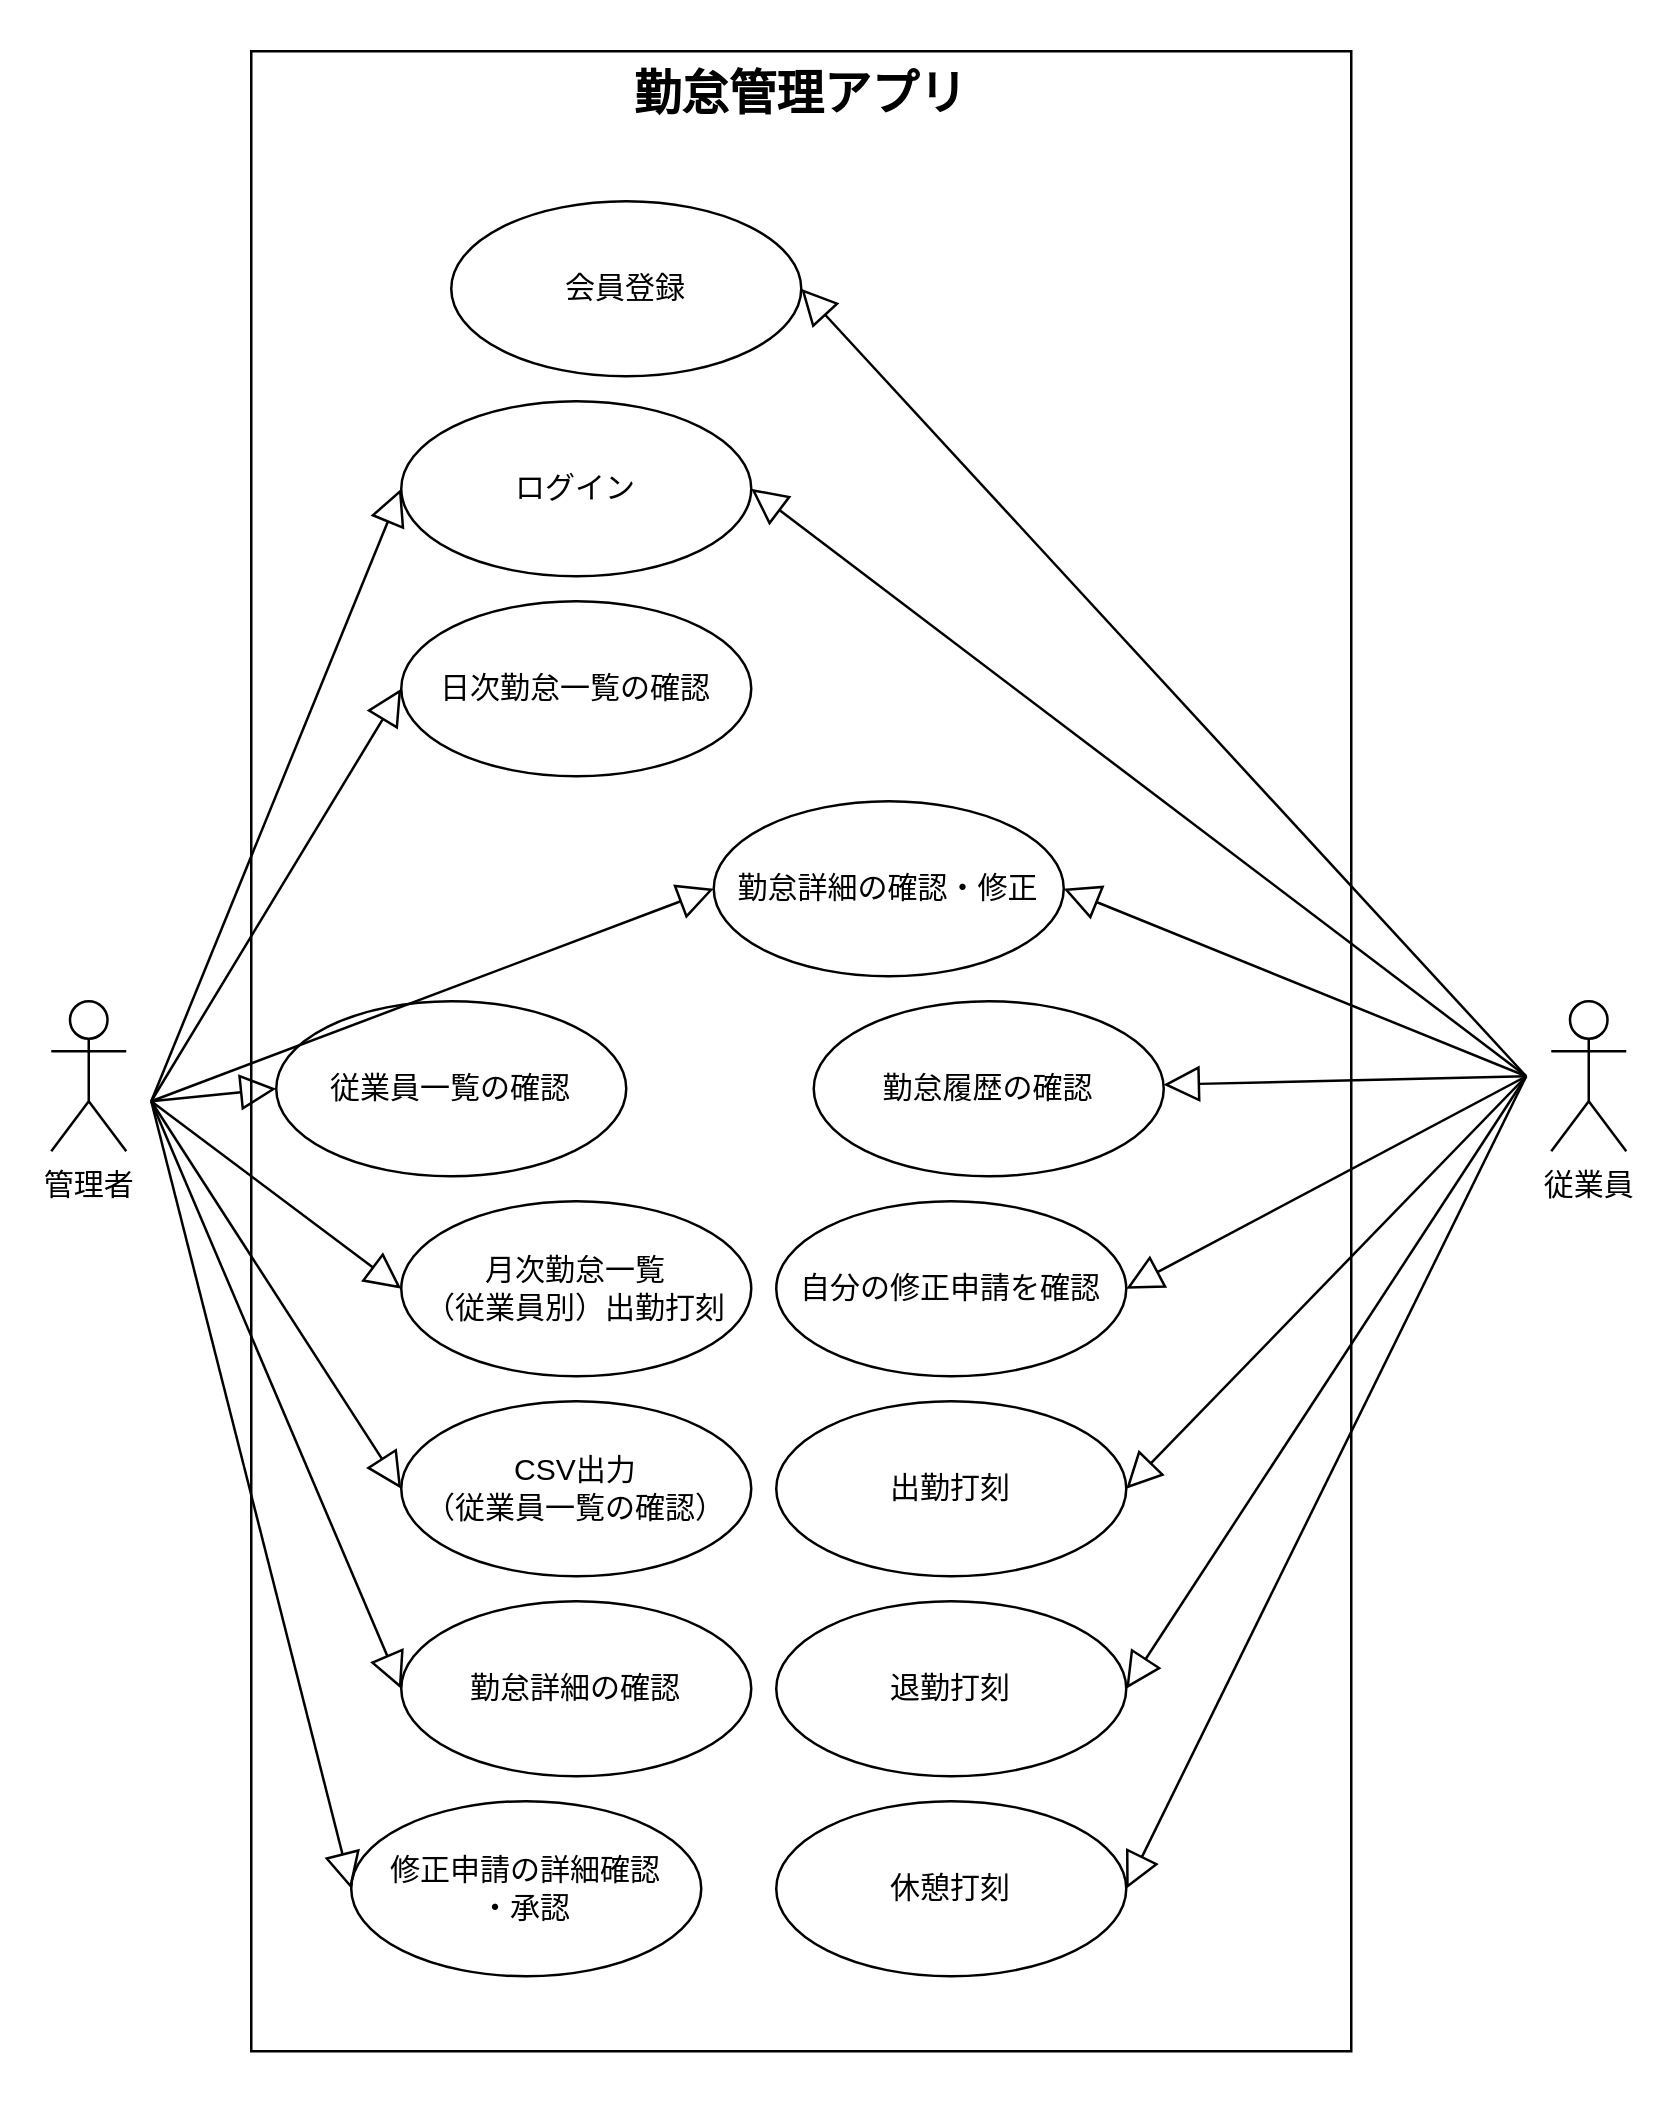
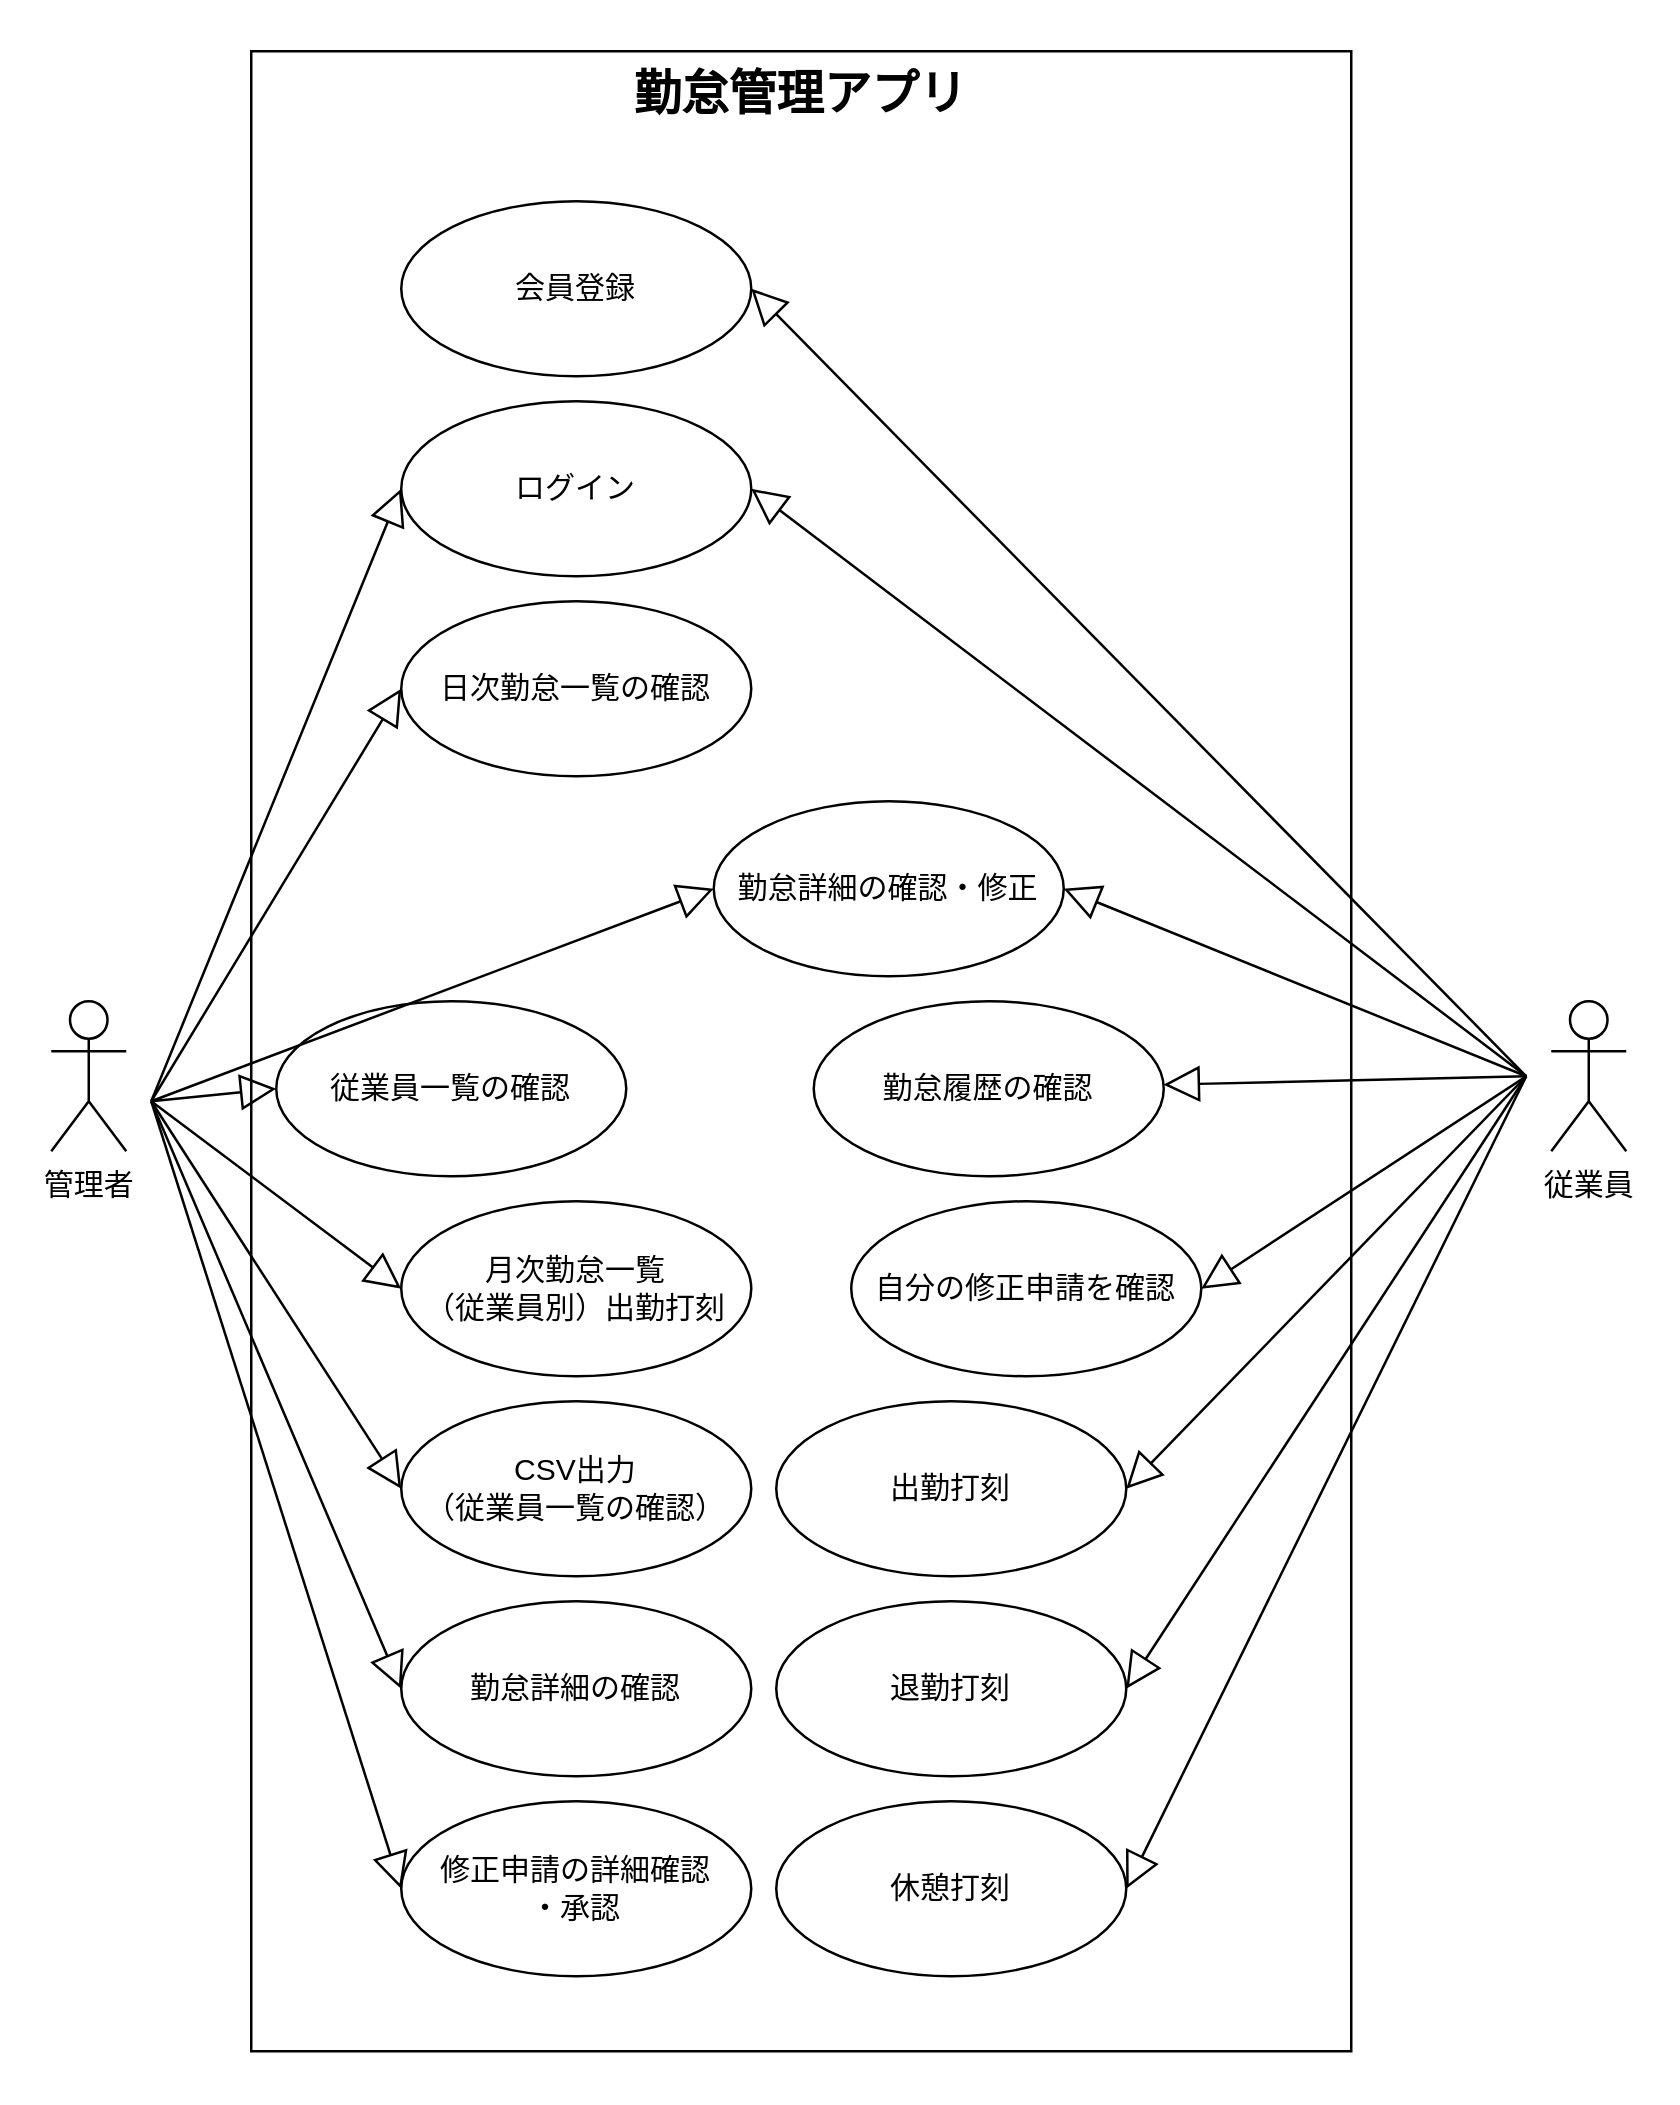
node "会員登録": moved (626, 289) -> (576, 289)
node "自分の修正申請を確認": moved (951, 1289) -> (1026, 1289)
node "修正申請の詳細確認 ・承認": moved (526, 1889) -> (576, 1889)
